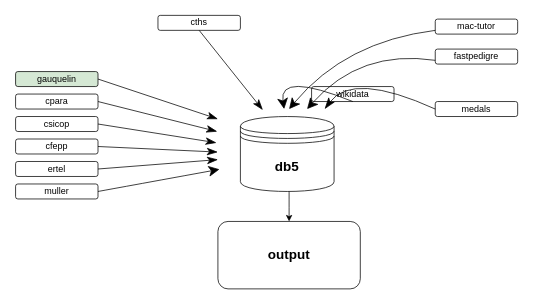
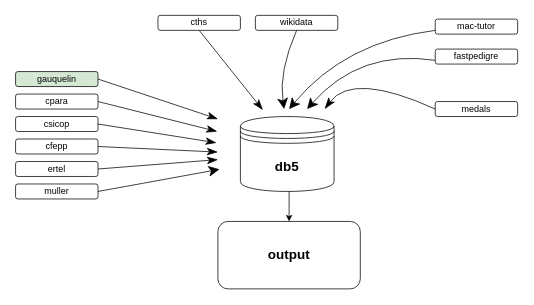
node "wikidata": moved (353, 94) -> (297, 23)
